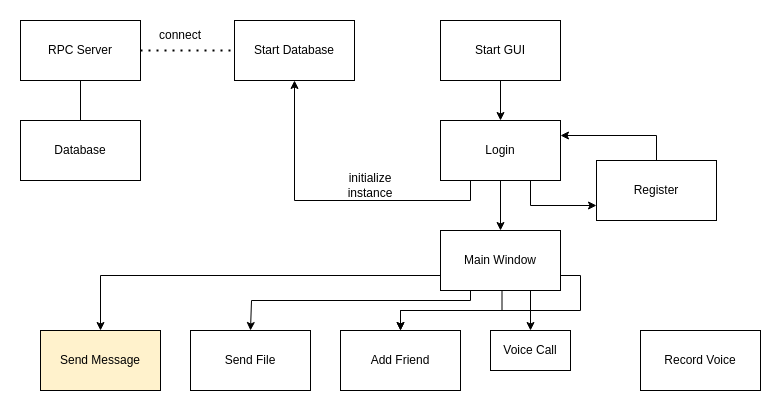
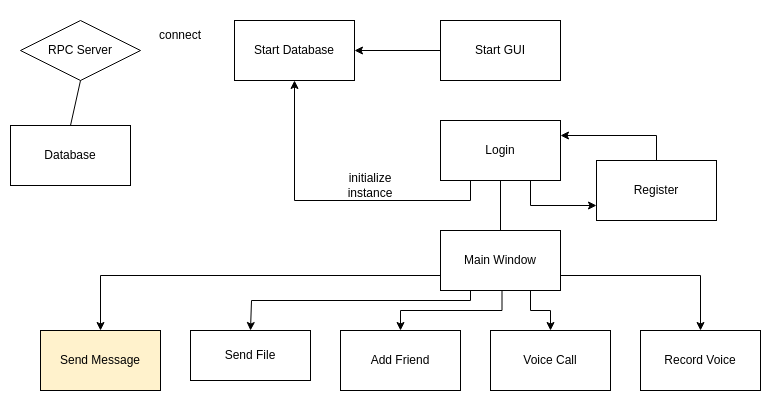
node "RPC Server": shape rectangle -> diamond
edge "RPC Server" -- "Start Database": removed
edge "Start GUI" -> "Start Database": added
edge "Start GUI" -> "Login": removed
node "Database": moved (81, 151) -> (71, 156)
edge "Login" -> "Main Window": arrowhead classic -> none
edge "Main Window" -> "Add Friend": now "Main Window" -> "Record Voice"
node "Voice Call": size 80x40 -> 120x60
node "Send File": size 120x60 -> 120x50
